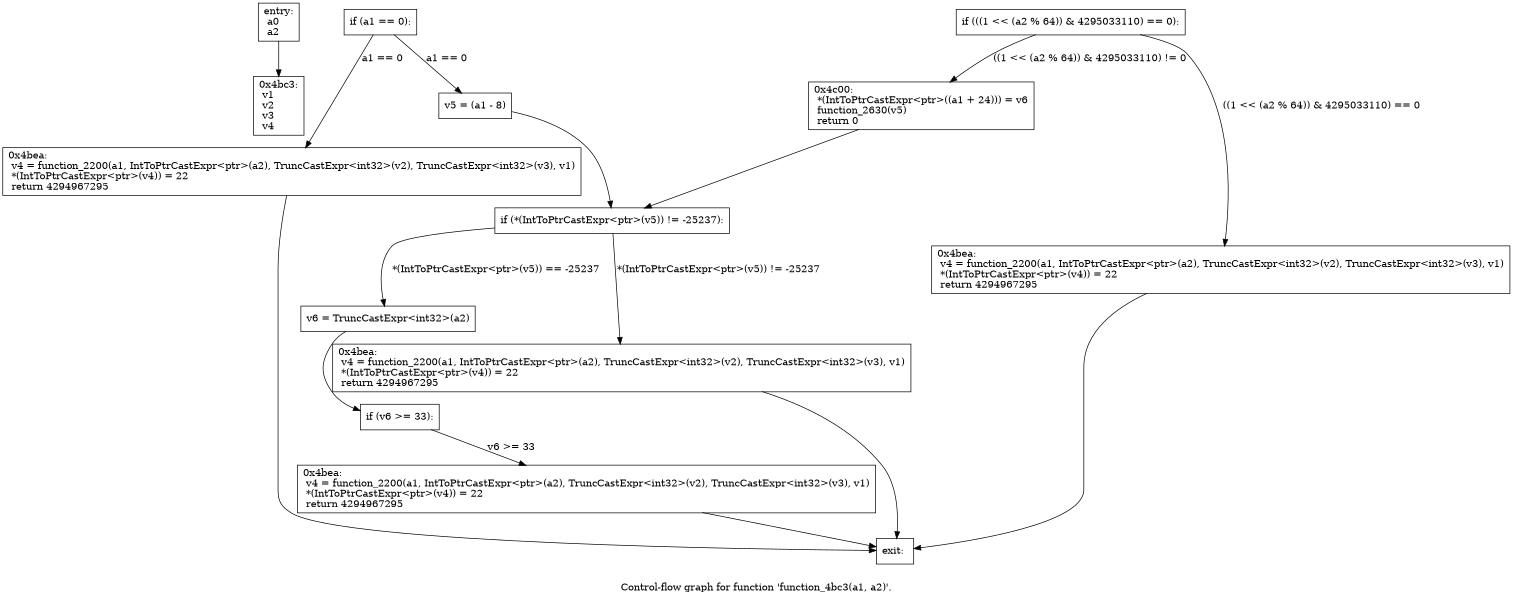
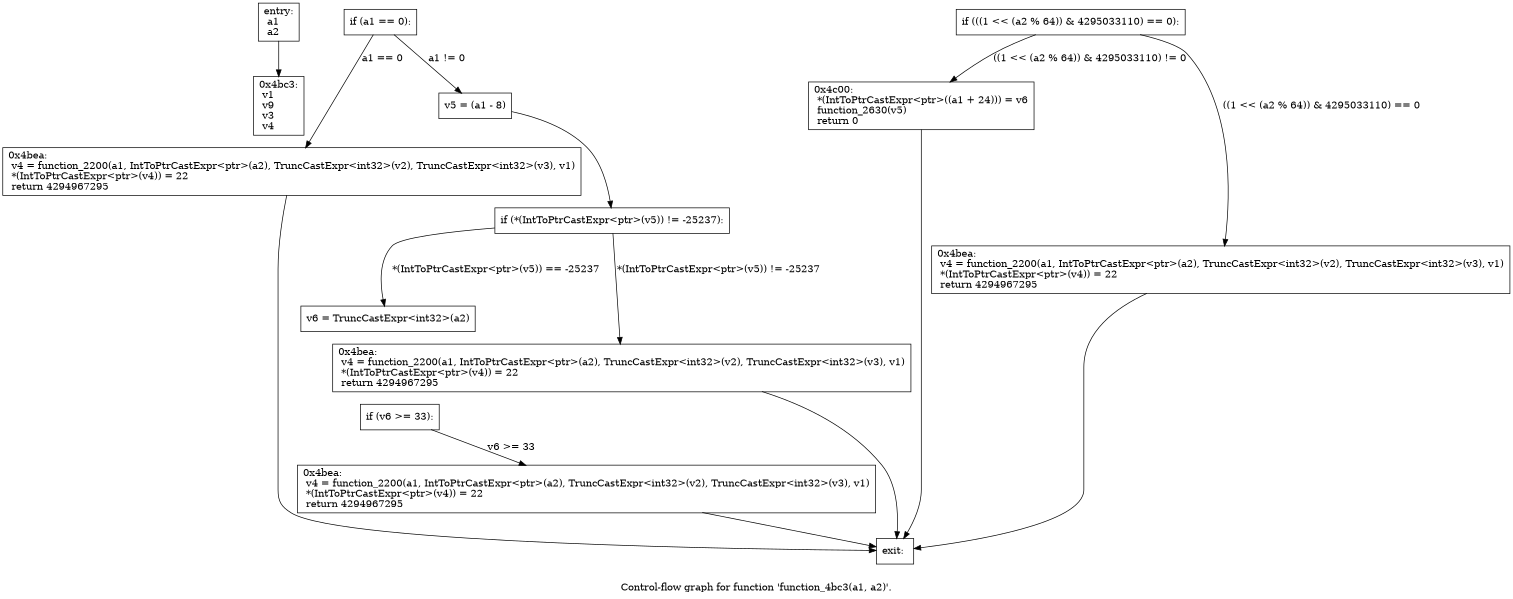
node "entry:": text "a0" -> "a1"
edge "if (a1 == 0):" -> "v5 = (a1 - 8)": label "a1 == 0" -> "a1 != 0"
node "0x4bc3:": text "v2" -> "v9"
edge "0x4c00:" -> "if (*(IntToPtrCastExpr<ptr>(v5)) != -25237):": now "0x4c00:" -> "exit:"
edge "v6 = TruncCastExpr<int32>(a2)" -> "if (v6 >= 33):": removed
